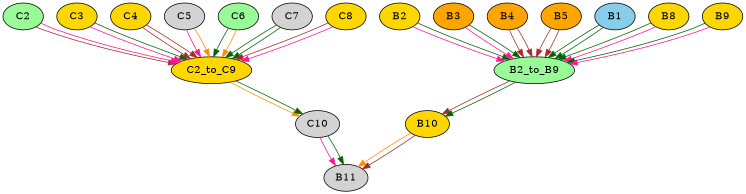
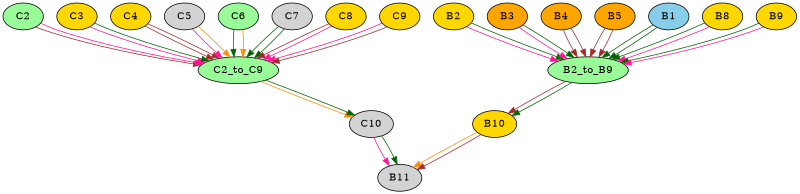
node "C9": added
node "C2_to_C9": fillcolor gold -> palegreen
